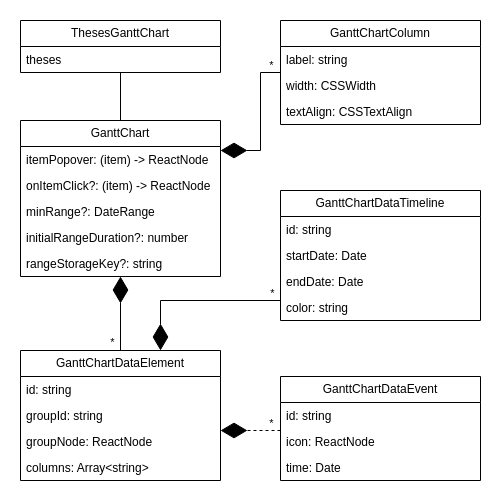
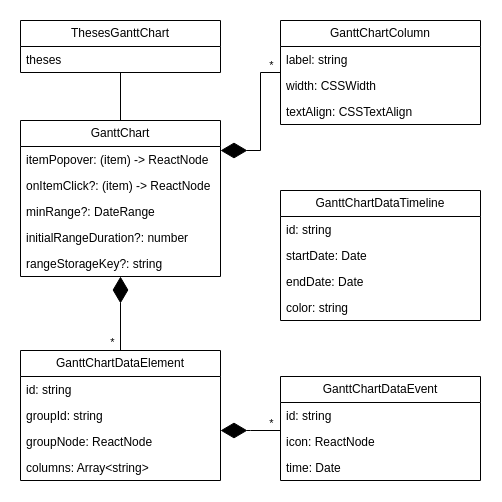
edge "GanttChartDataTimeline" -> "GanttChartDataElement": removed, label "*"
edge "GanttChartDataEvent" -> "GanttChartDataElement": style dashed -> solid
